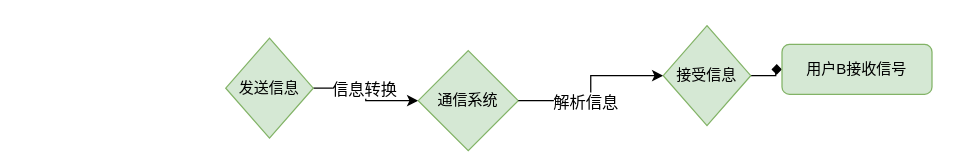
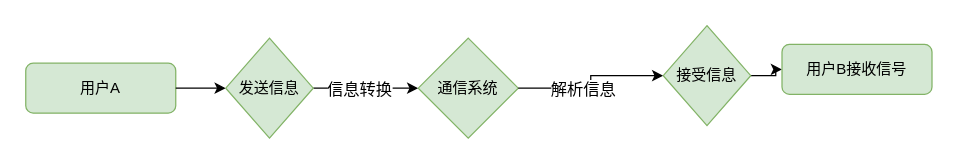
edge "接受信息" -> "用户B接收信号": arrowhead diamond -> classic
node "用户A": added
edge "用户A" -> "发送信息": added
node "通信系统": moved (468, 101) -> (468, 88)
